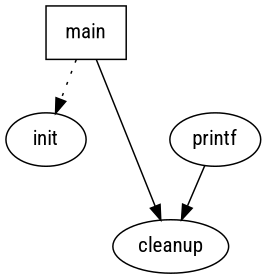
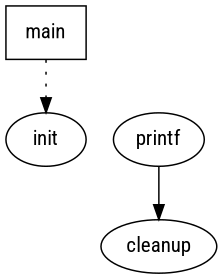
edge "main" -> "cleanup": removed
